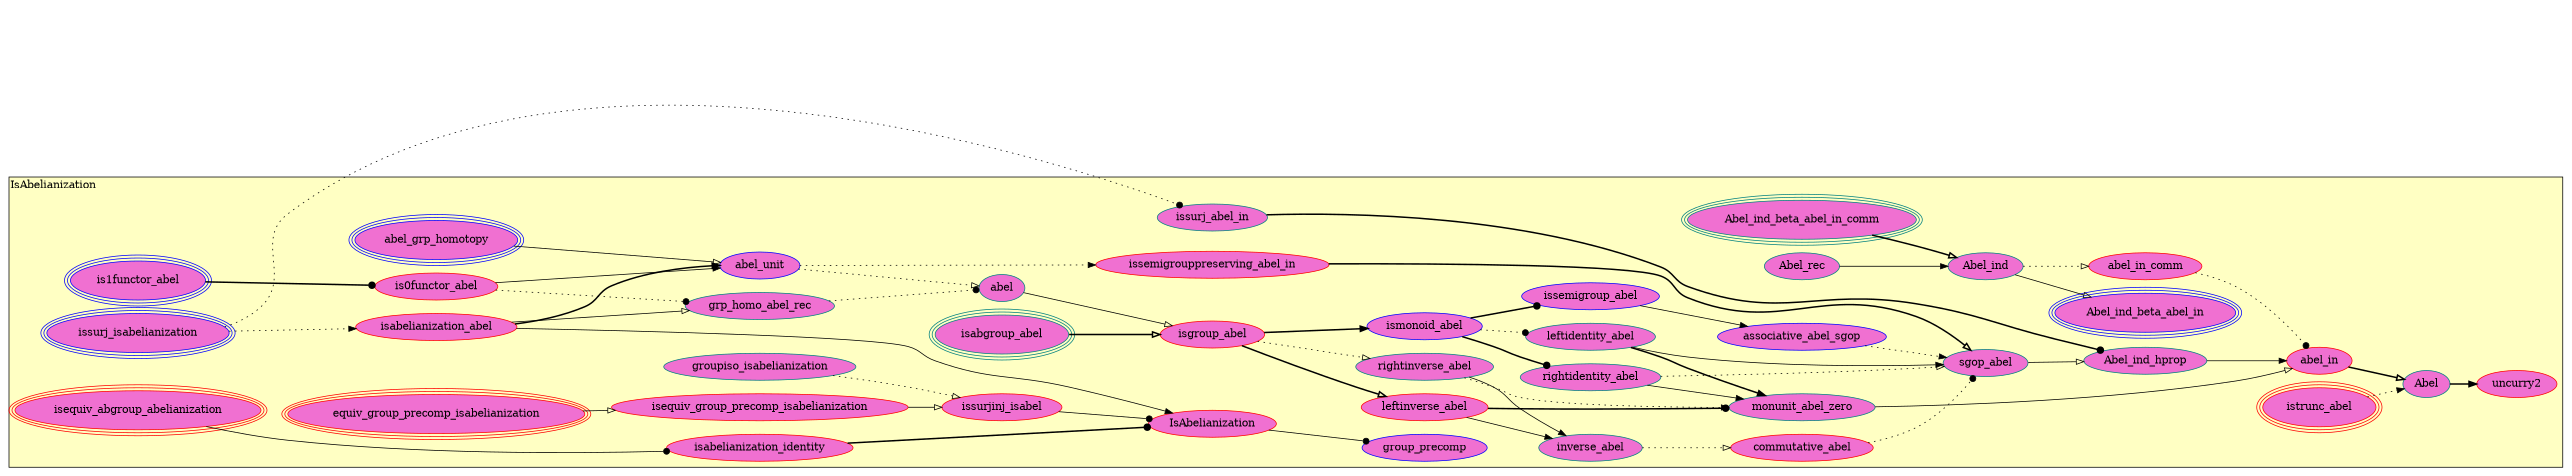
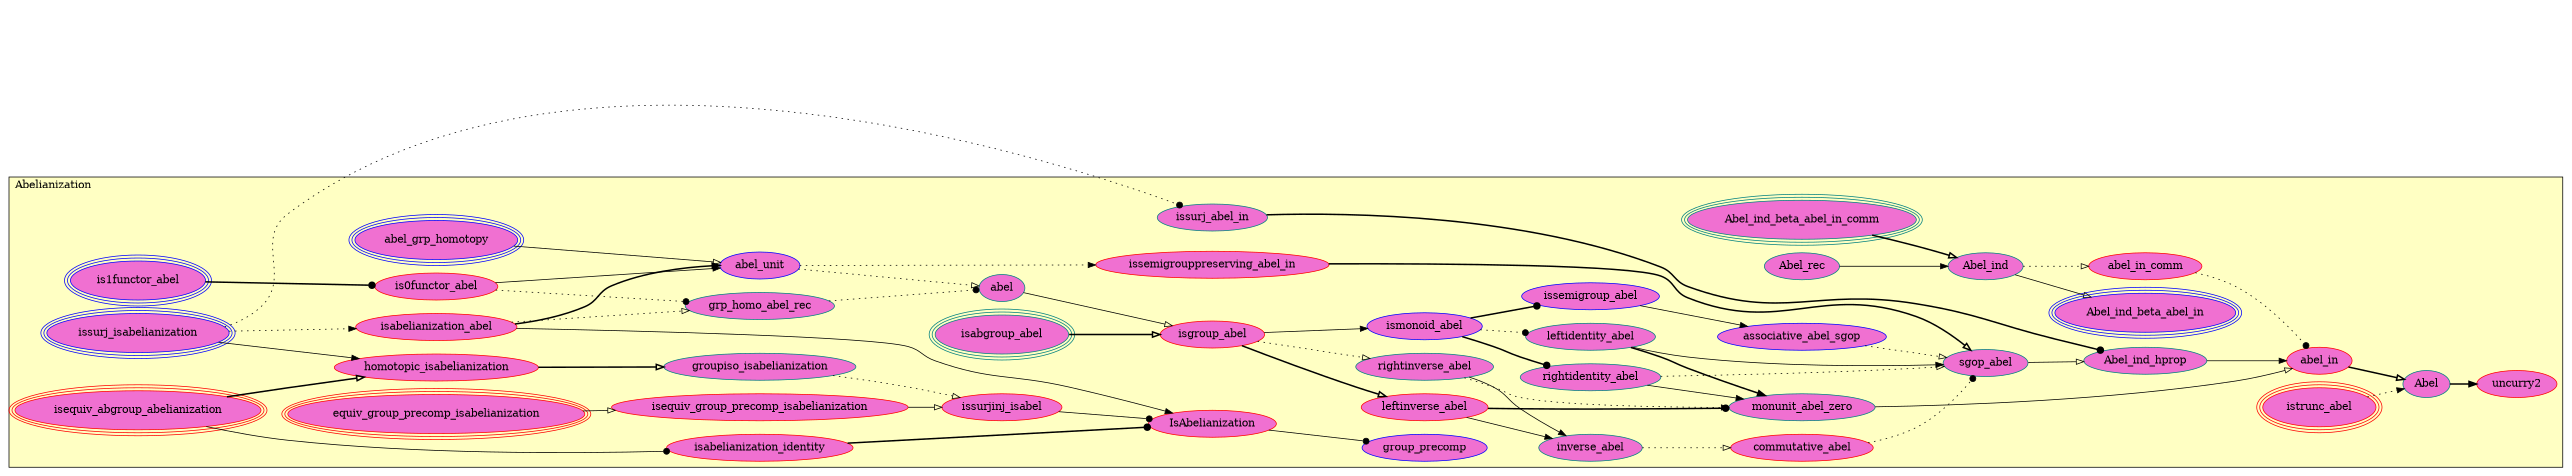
cluster "IsAbelianization": label "IsAbelianization" -> "Abelianization"
edge "isabelianization_abel" -> "grp_homo_abel_rec": style solid -> dotted
edge "isgroup_abel" -> "ismonoid_abel": style bold -> solid
edge "associative_abel_sgop" -> "sgop_abel": arrowhead normal -> onormal
node "homotopic_isabelianization": added
